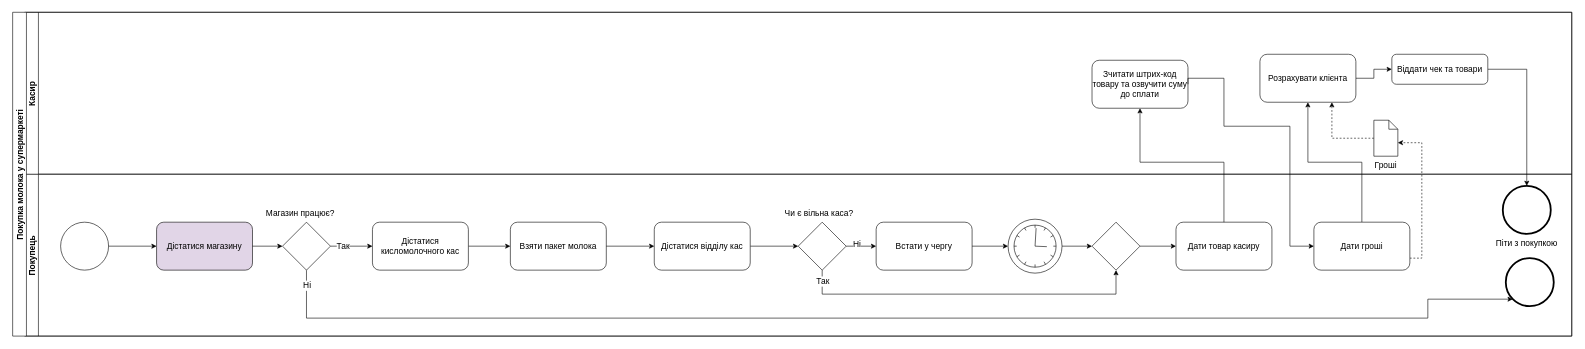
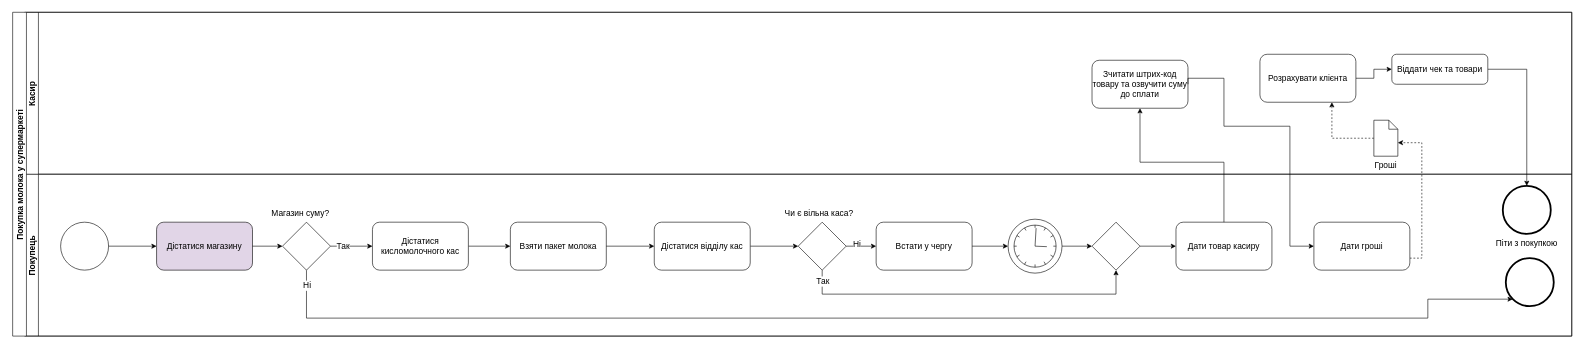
edge "Дати гроші" -> "Розрахувати клієнта": removed
node "Магазин працює?": label "Магазин працює?" -> "Магазин суму?"
